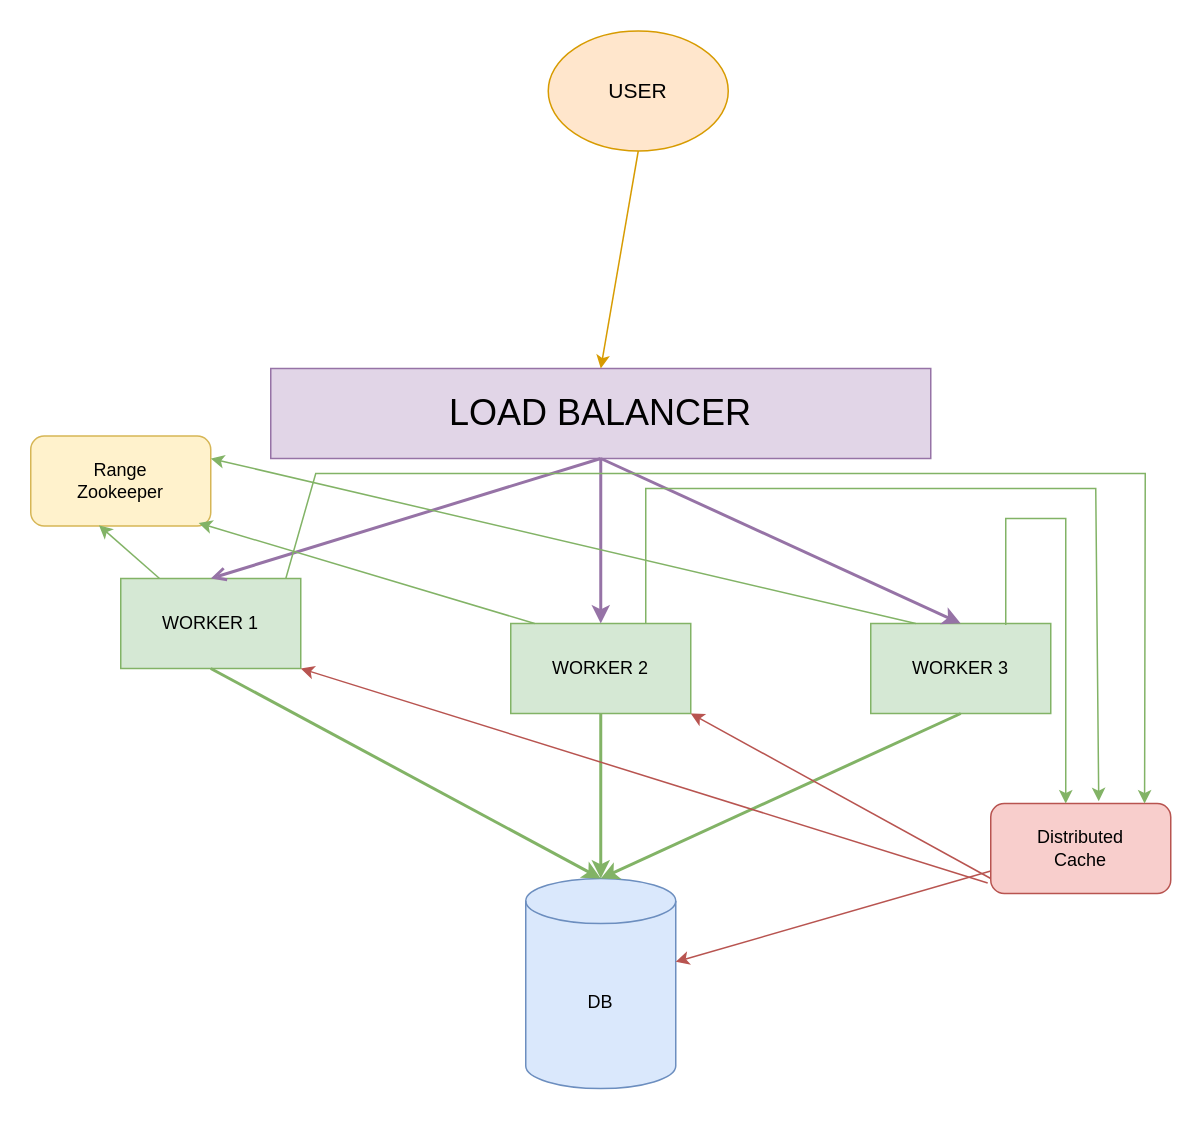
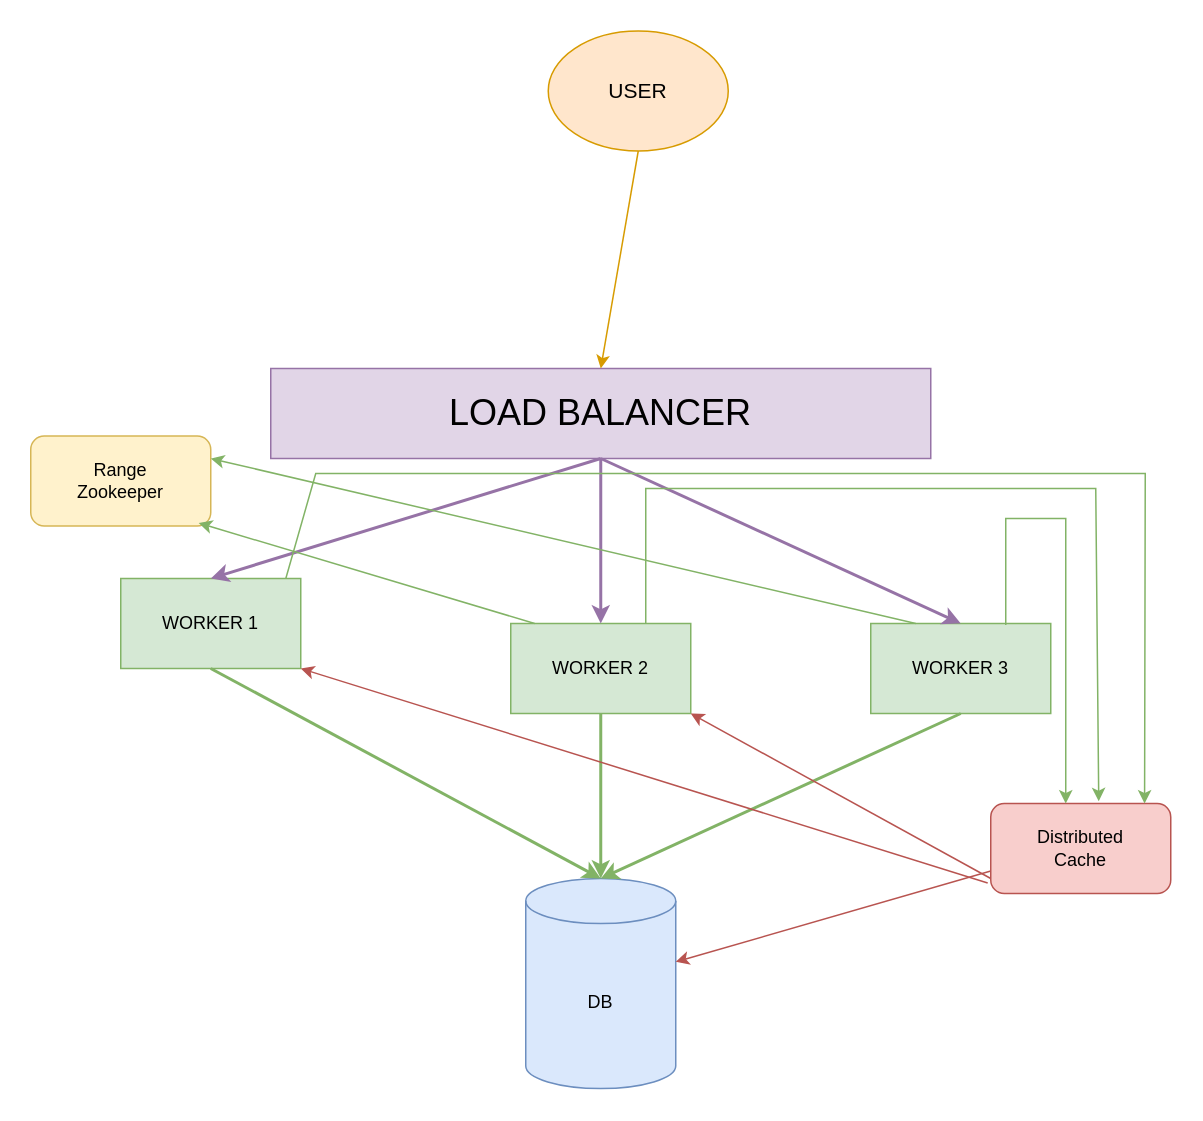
edge "WORKER 1" -> "Range Zookeeper": removed
edge "LOAD BALANCER" -> "WORKER 1": arrowhead open -> classic
